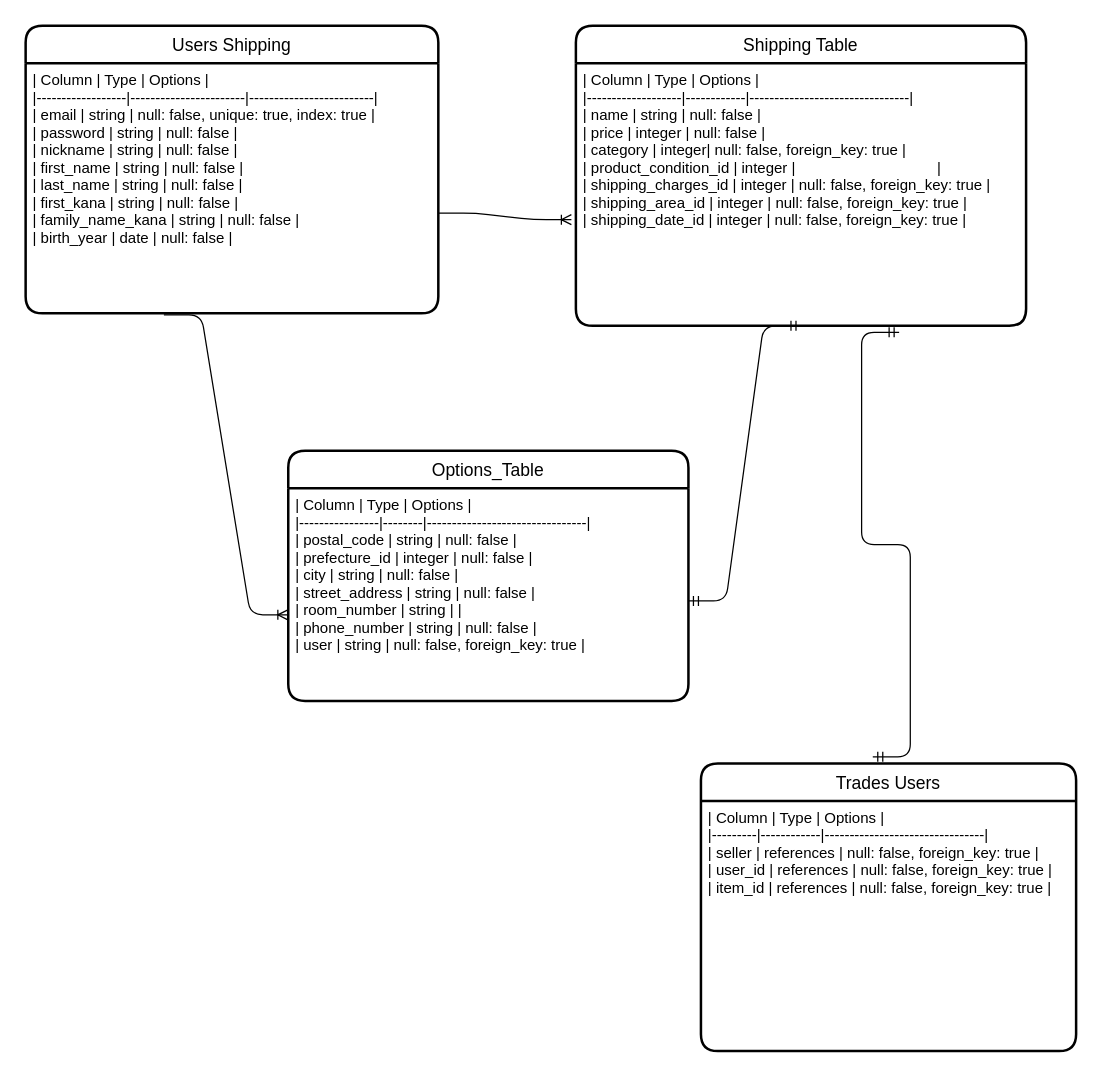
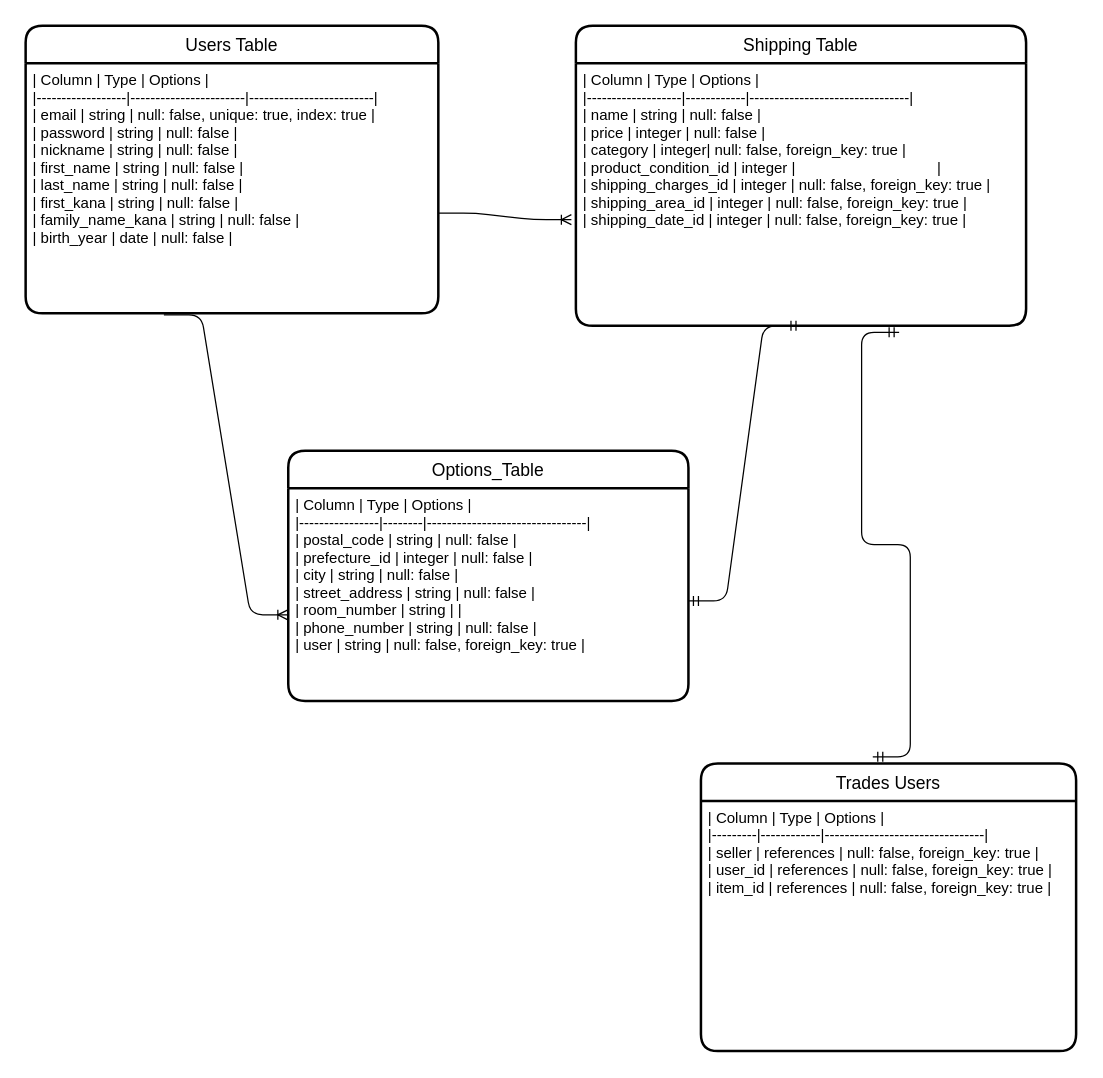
node "Users Shipping": label "Users Shipping" -> "Users Table"
